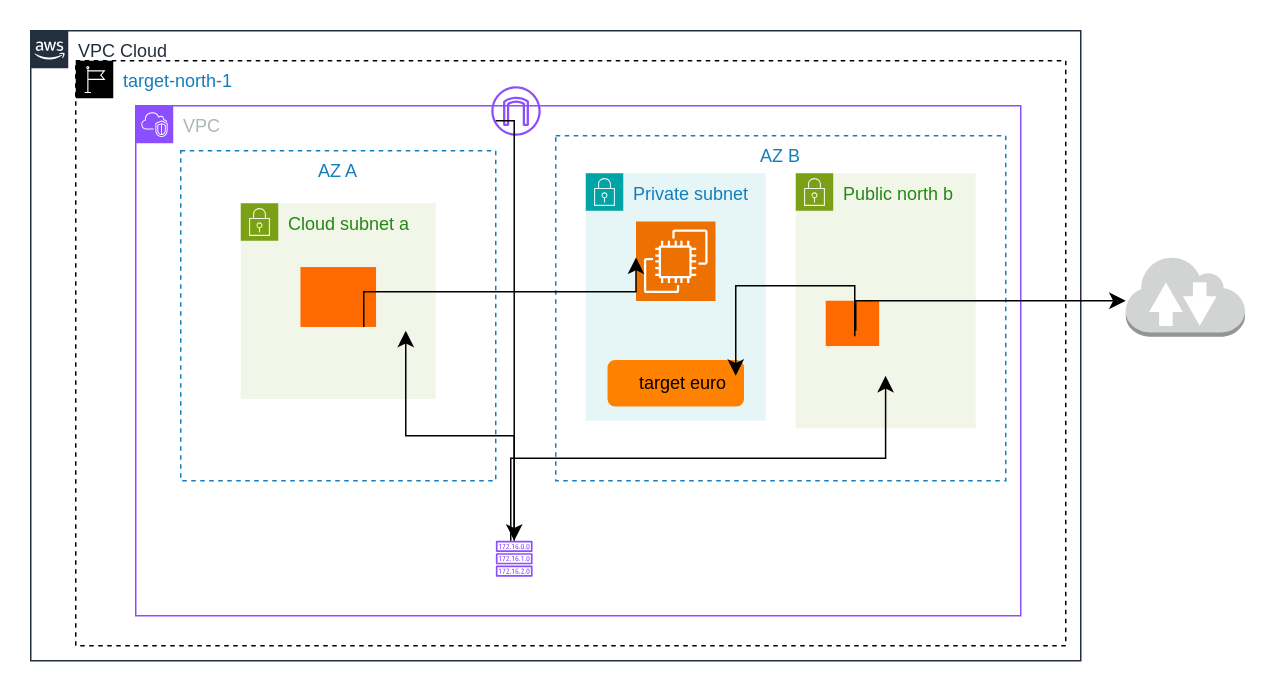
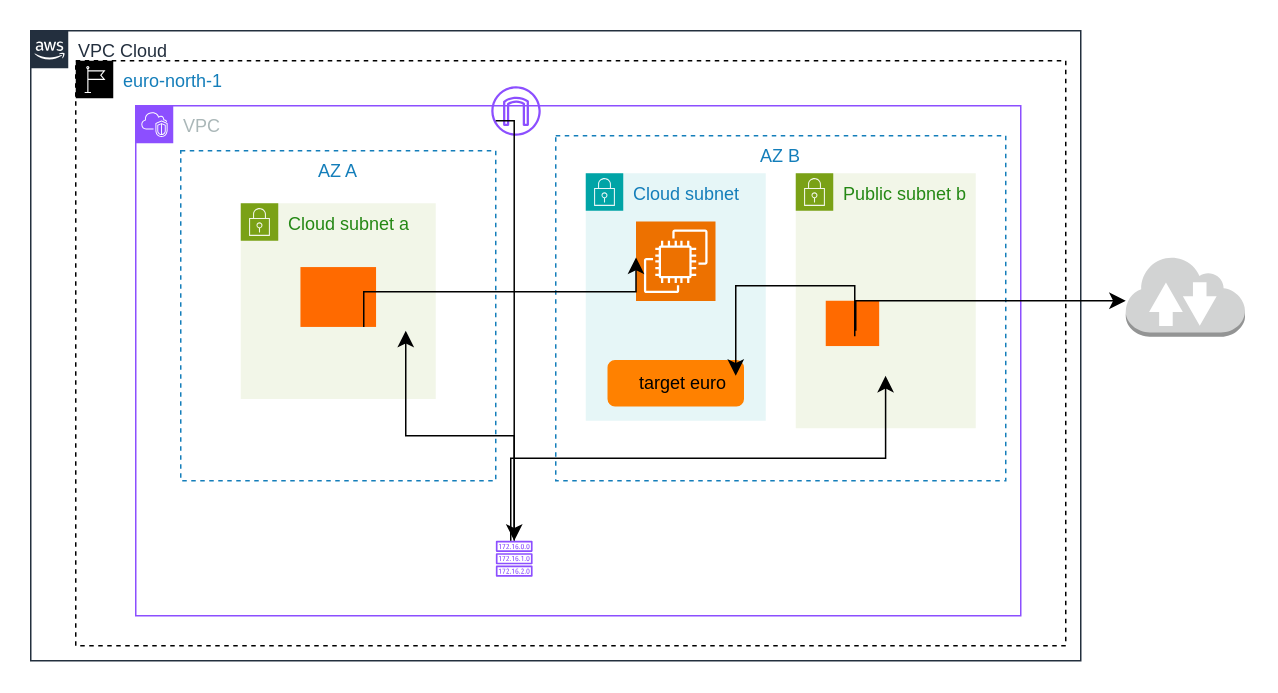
node "target-north-1": label "target-north-1" -> "euro-north-1"
node "Private subnet": label "Private subnet" -> "Cloud subnet"
node "Public north b": label "Public north b" -> "Public subnet b"
